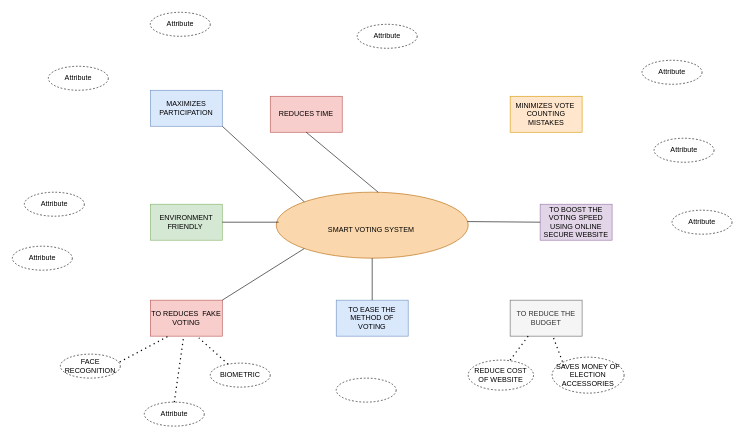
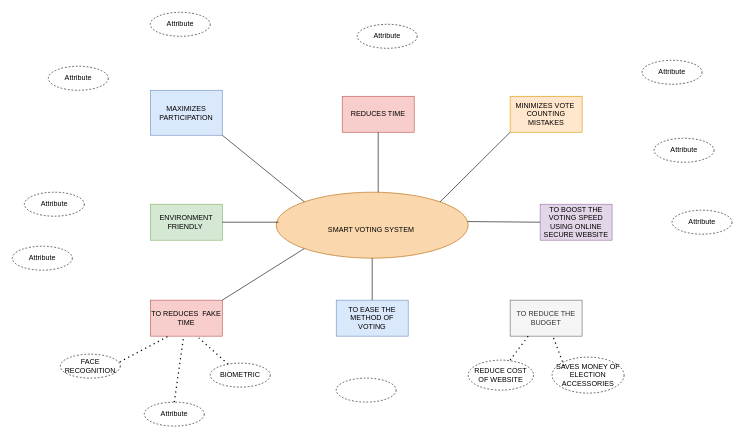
node "MAXIMIZES PARTICIPATION": size 72x36 -> 72x45
node "REDUCES TIME": moved (306, 114) -> (378, 114)
edge "MINIMIZES VOTE COUNTING MISTAKES" -- "SMART VOTING SYSTEM": added
node "TO REDUCES FAKE VOTING": label "TO REDUCES FAKE VOTING" -> "TO REDUCES FAKE TIME"
